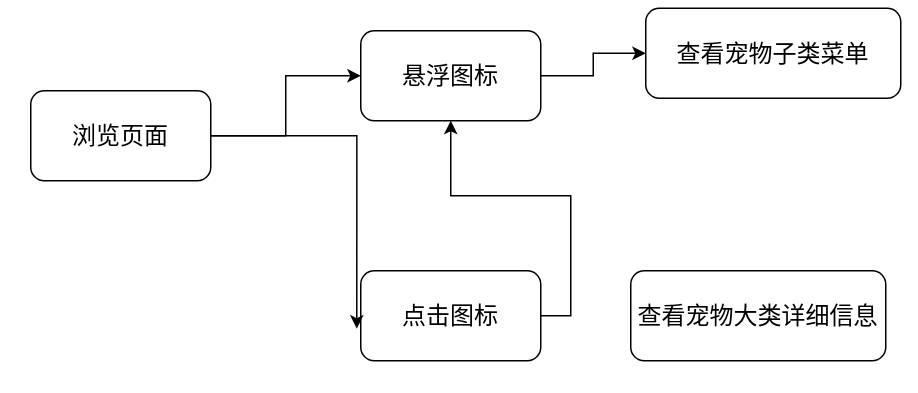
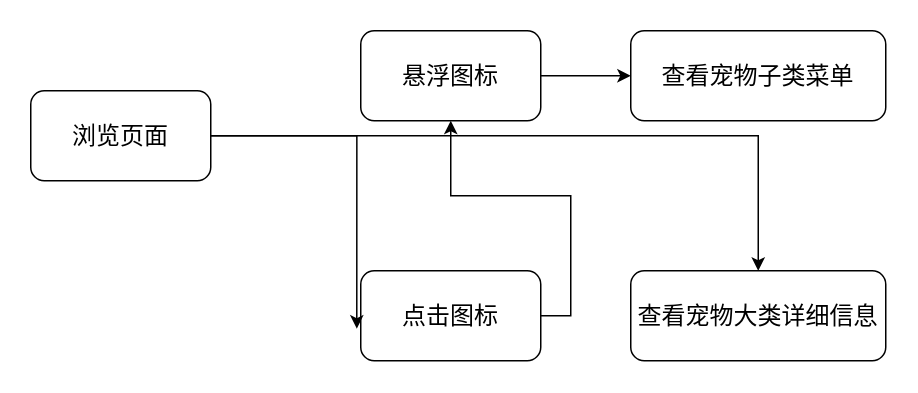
node "查看宠物子类菜单": moved (773, 53) -> (758, 76)
edge "浏览页面" -> "悬浮图标": now "浏览页面" -> "查看宠物大类详细信息"
